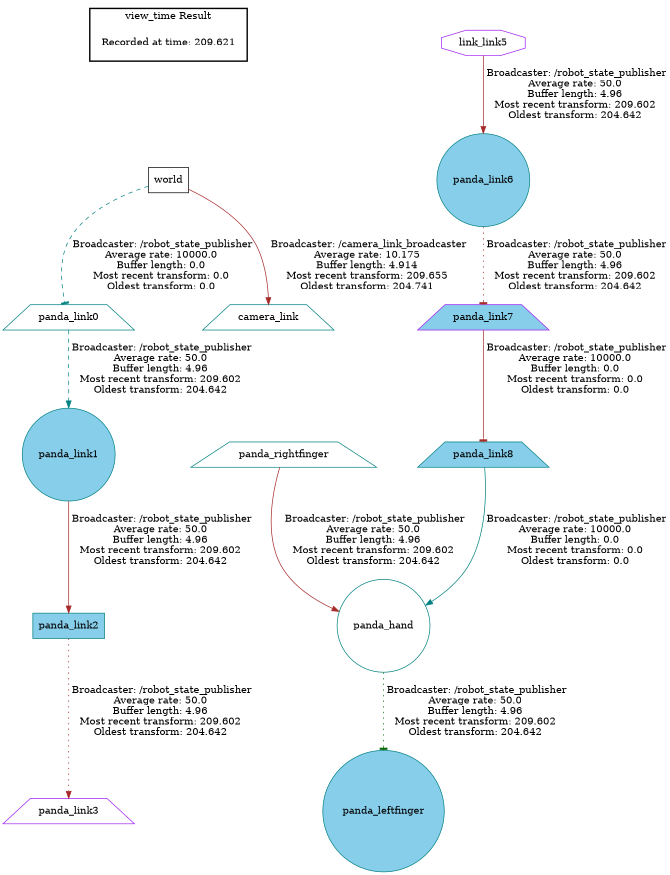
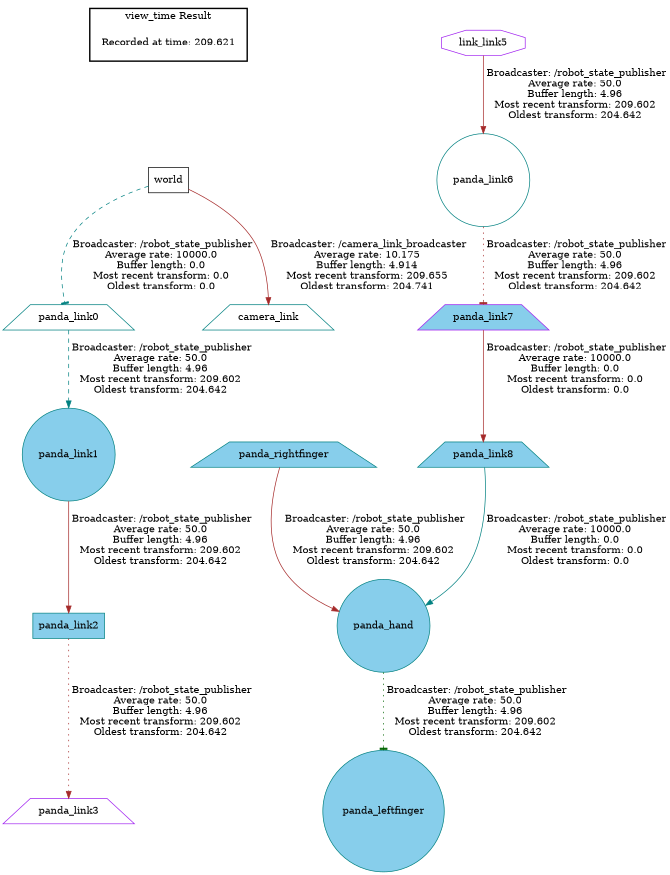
node "panda_link6": fillcolor skyblue -> white
edge "panda_link7" -> "panda_link8": arrowhead tee -> normal
node "panda_rightfinger": fillcolor white -> skyblue
node "panda_hand": fillcolor white -> skyblue
